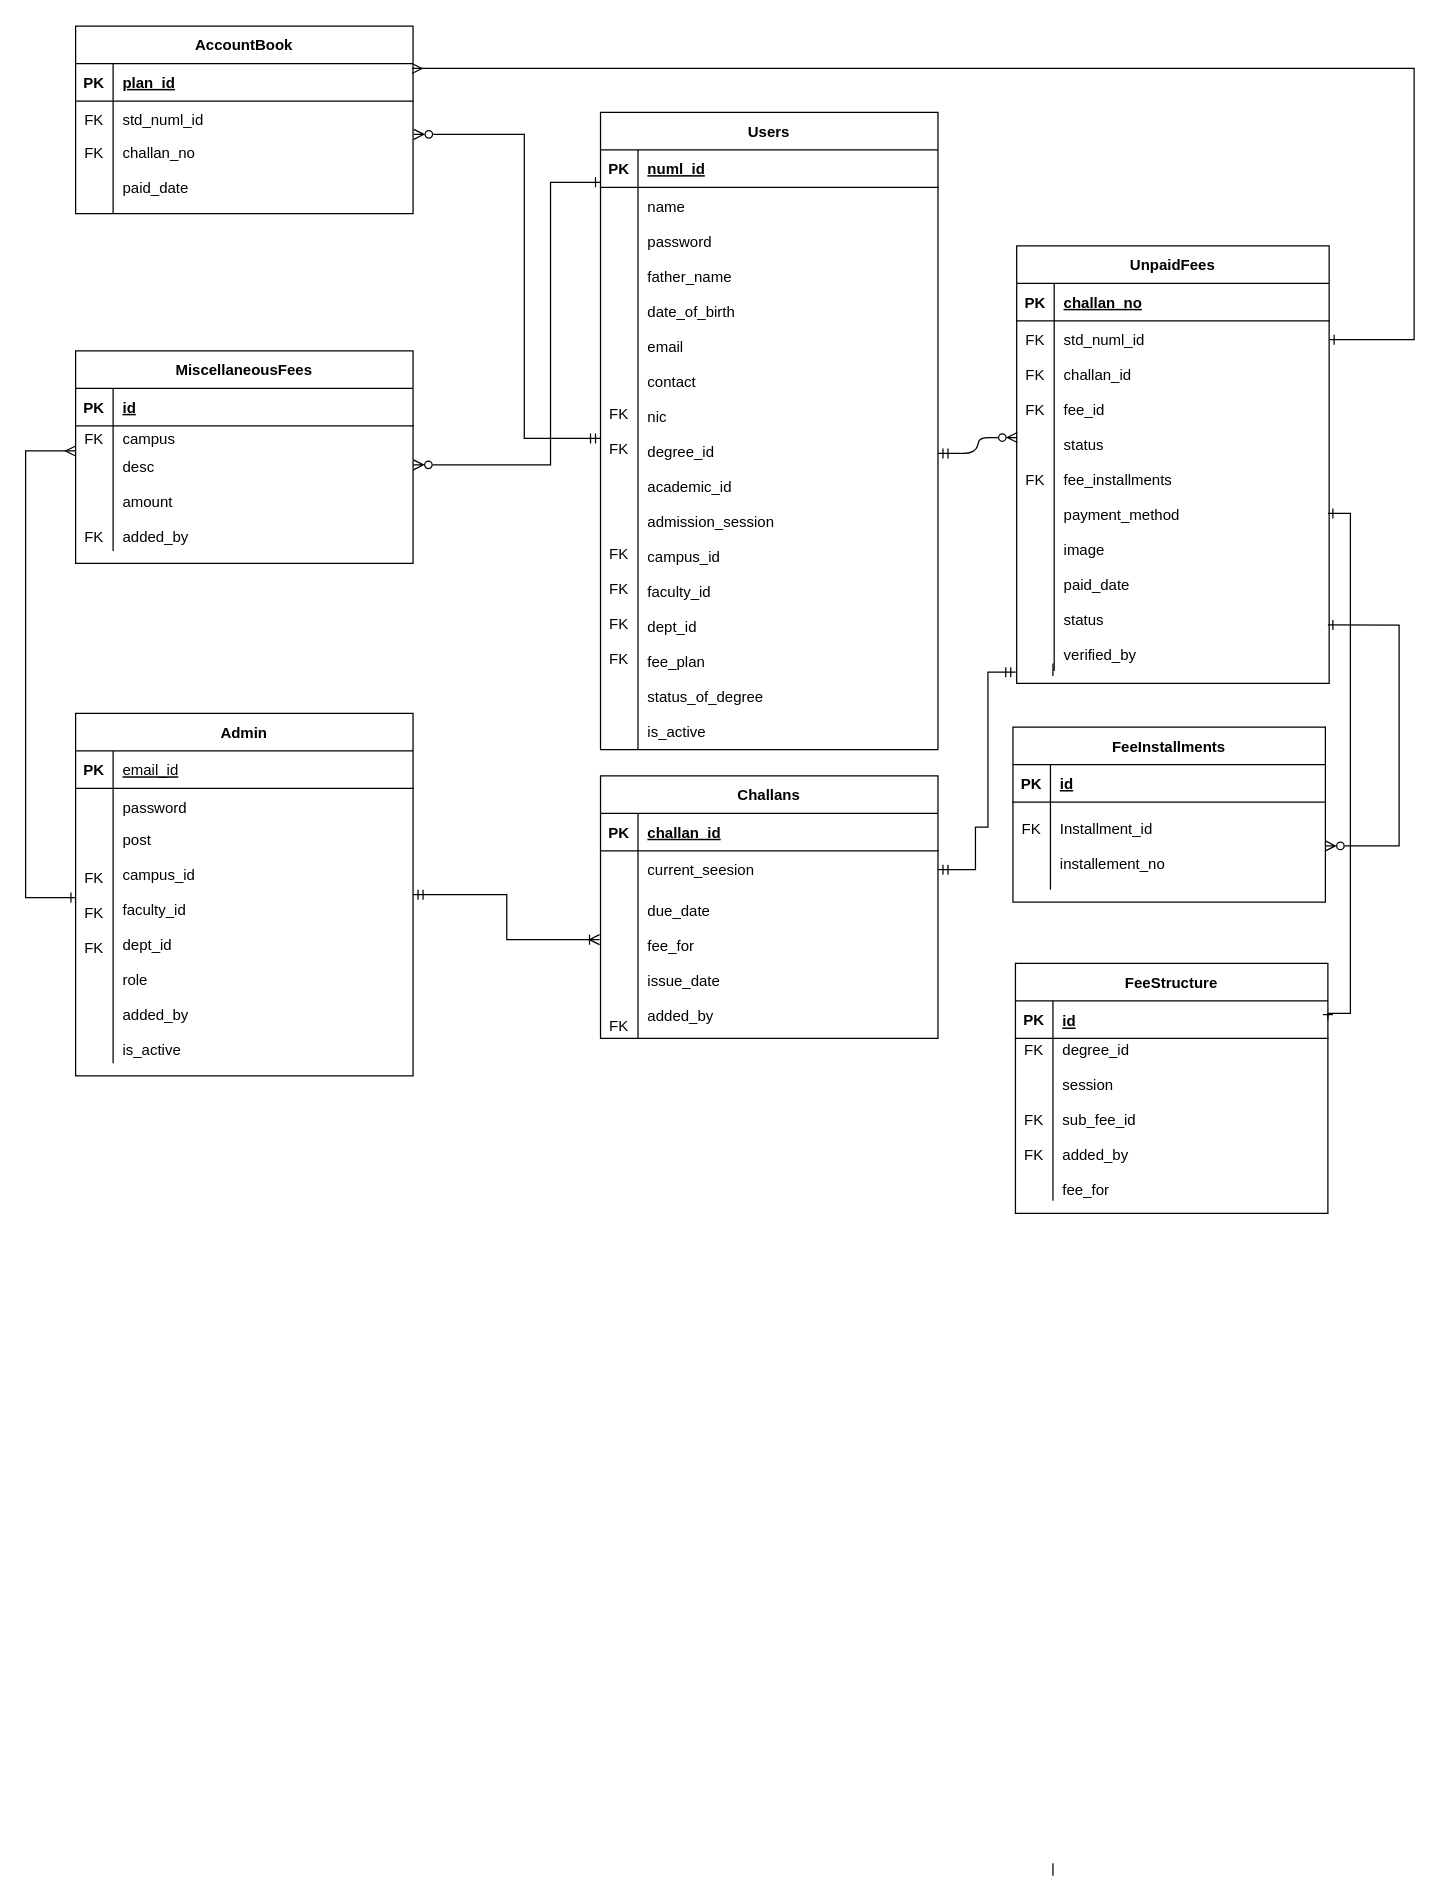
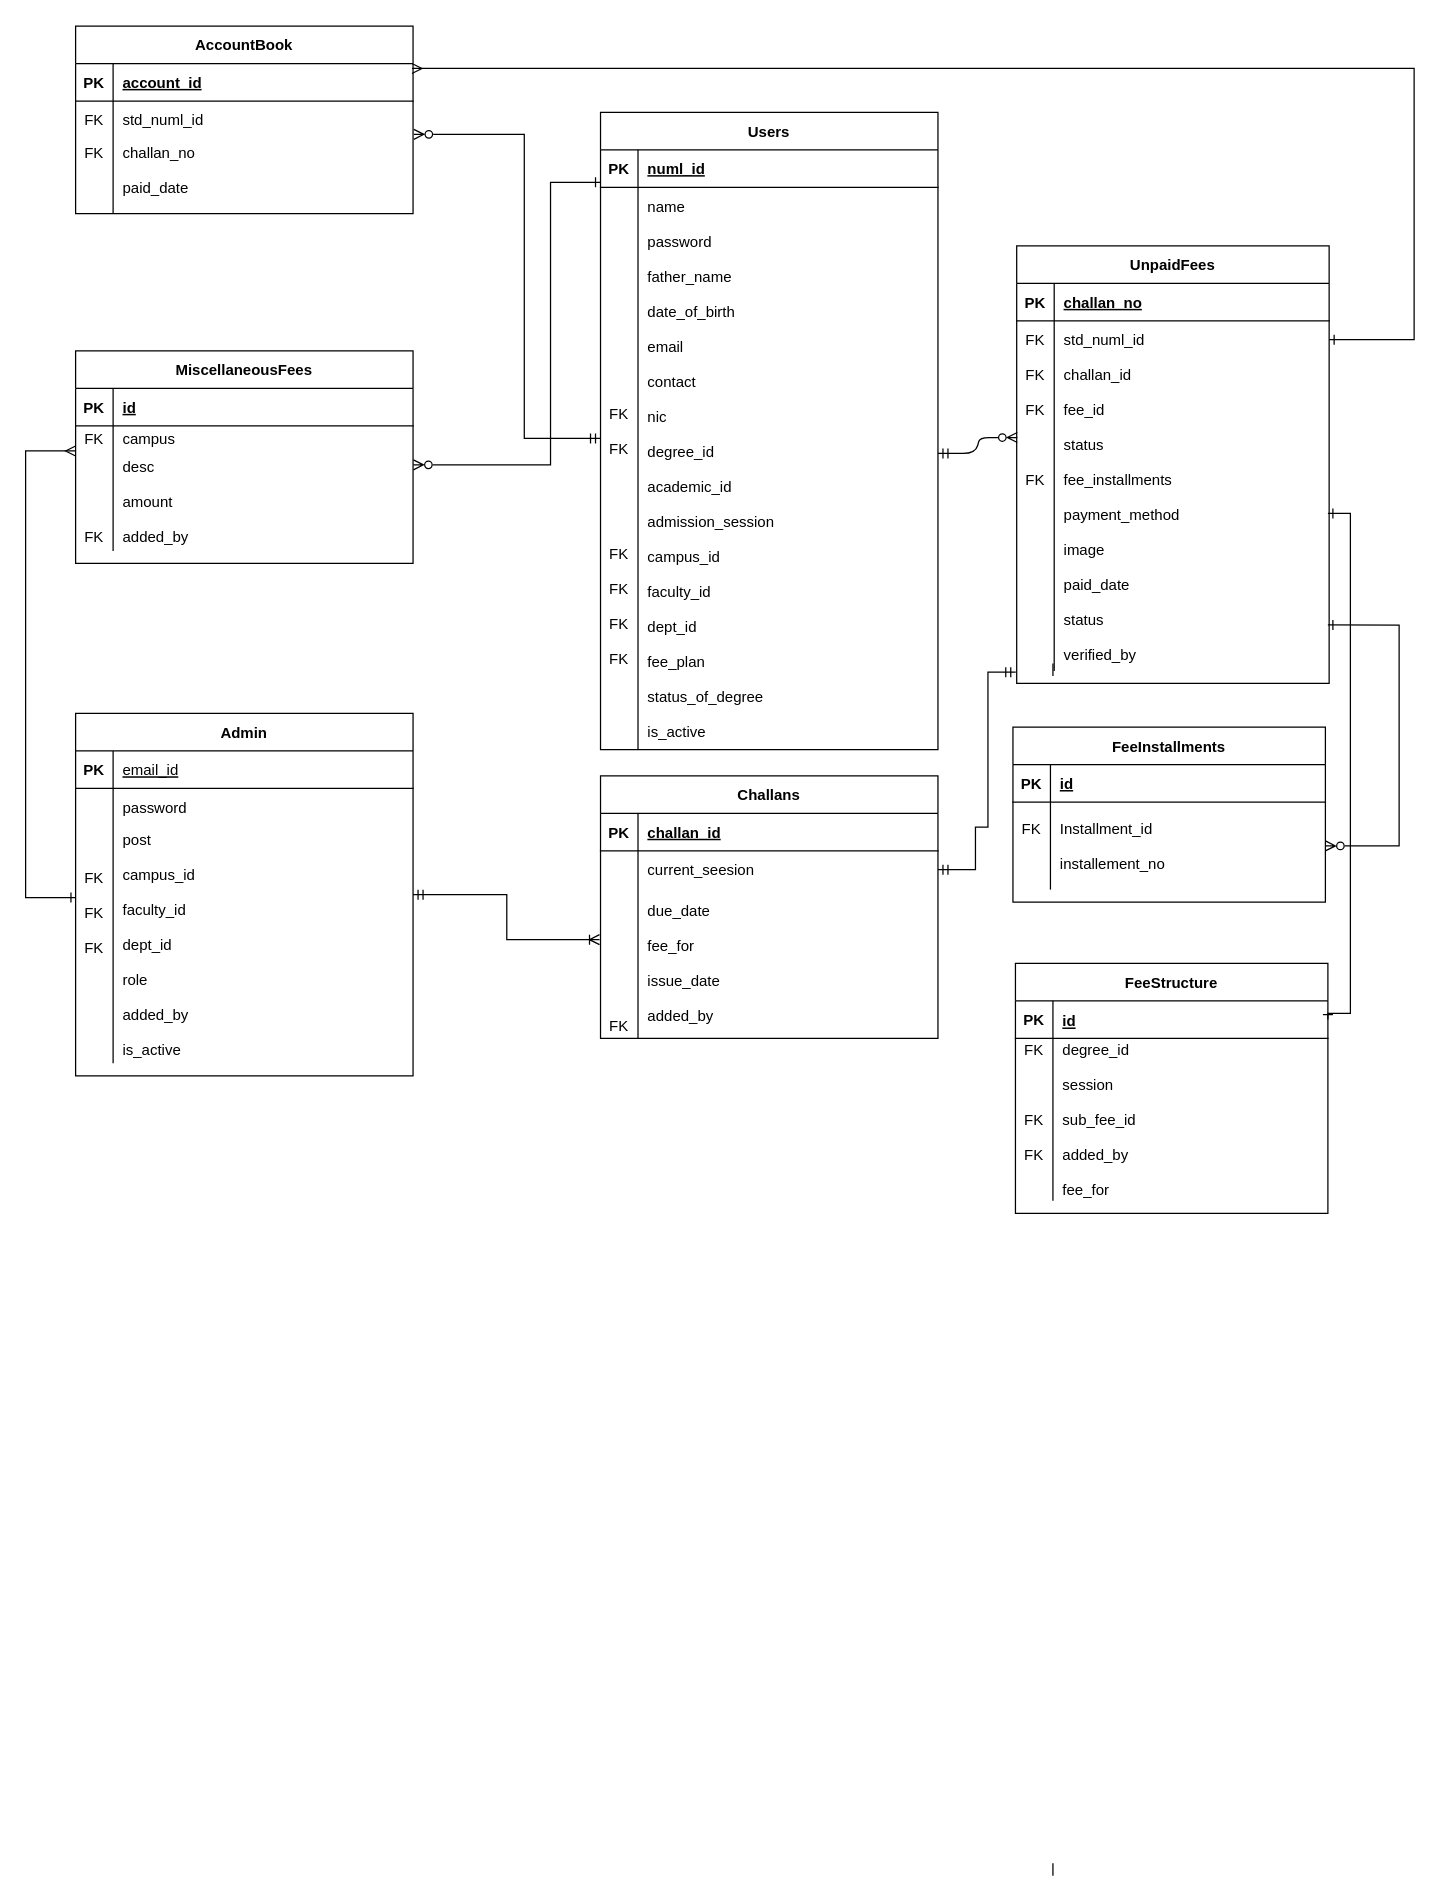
node "plan_id": label "plan_id" -> "account_id"
